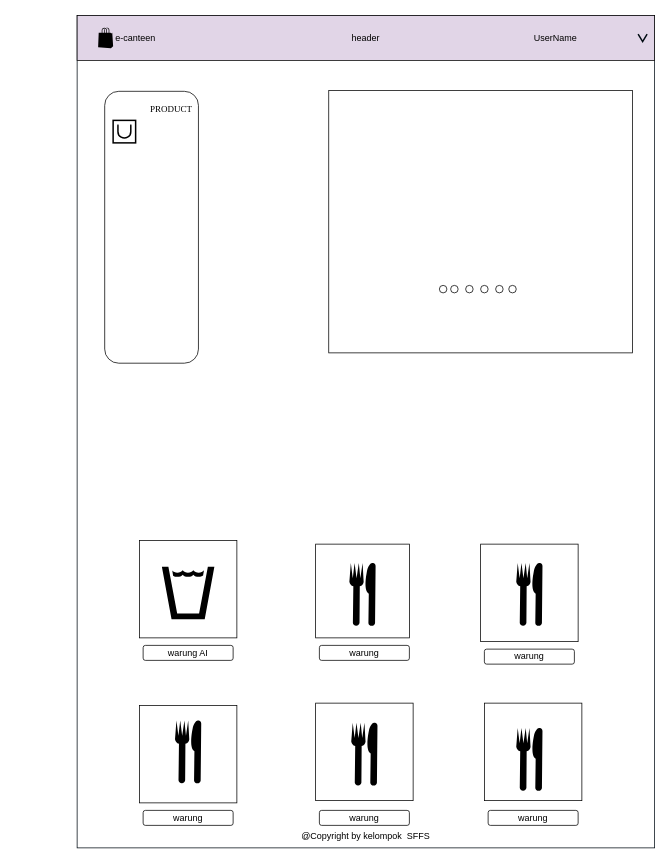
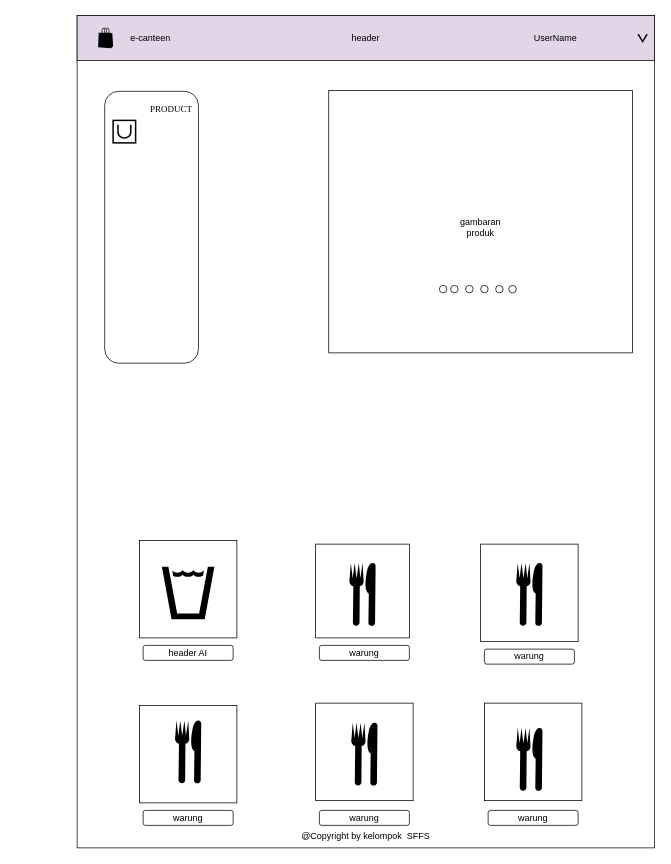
node "e-canteen": moved (135, 39) -> (150, 39)
node "gambaran produk": added
node "warung AI": label "warung AI" -> "header AI"
